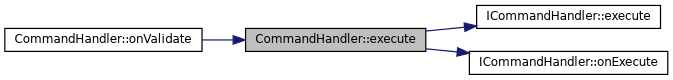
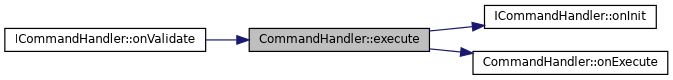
node "ICommandHandler::execute": label "ICommandHandler::execute" -> "ICommandHandler::onInit"
node "CommandHandler::onValidate": label "CommandHandler::onValidate" -> "ICommandHandler::onValidate"
node "ICommandHandler::onExecute": label "ICommandHandler::onExecute" -> "CommandHandler::onExecute"
